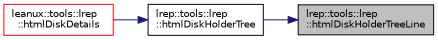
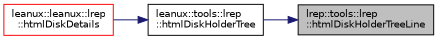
node "leanux::tools::lrep ::htmlDiskDetails": label "leanux::tools::lrep ::htmlDiskDetails" -> "leanux::leanux::lrep ::htmlDiskDetails"
node "lrep::tools::lrep ::htmlDiskHolderTree": label "lrep::tools::lrep ::htmlDiskHolderTree" -> "leanux::tools::lrep ::htmlDiskHolderTree"
